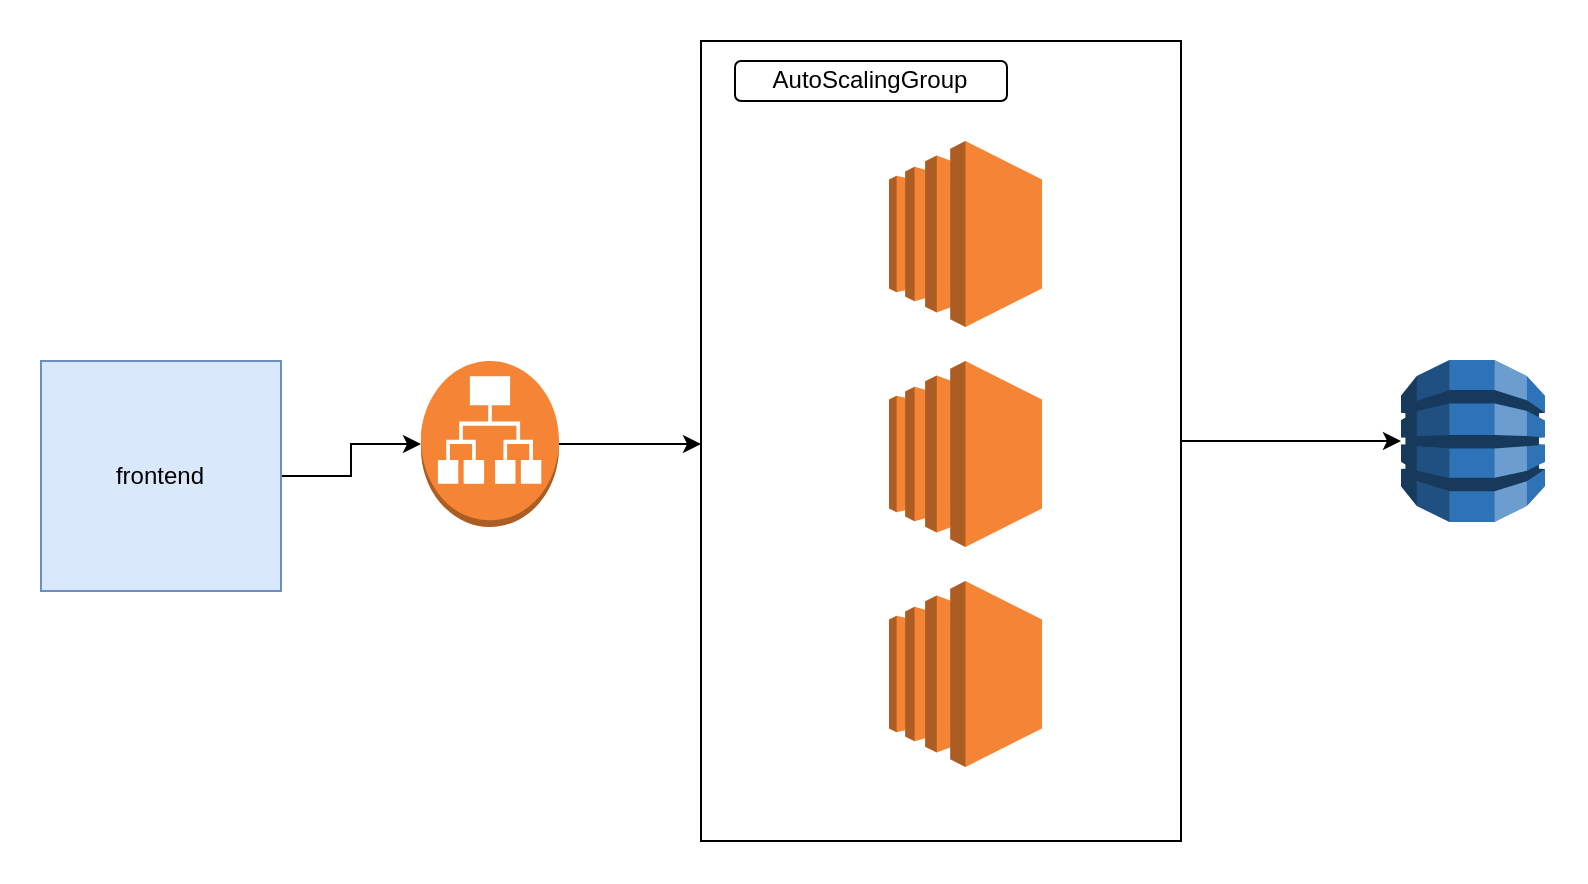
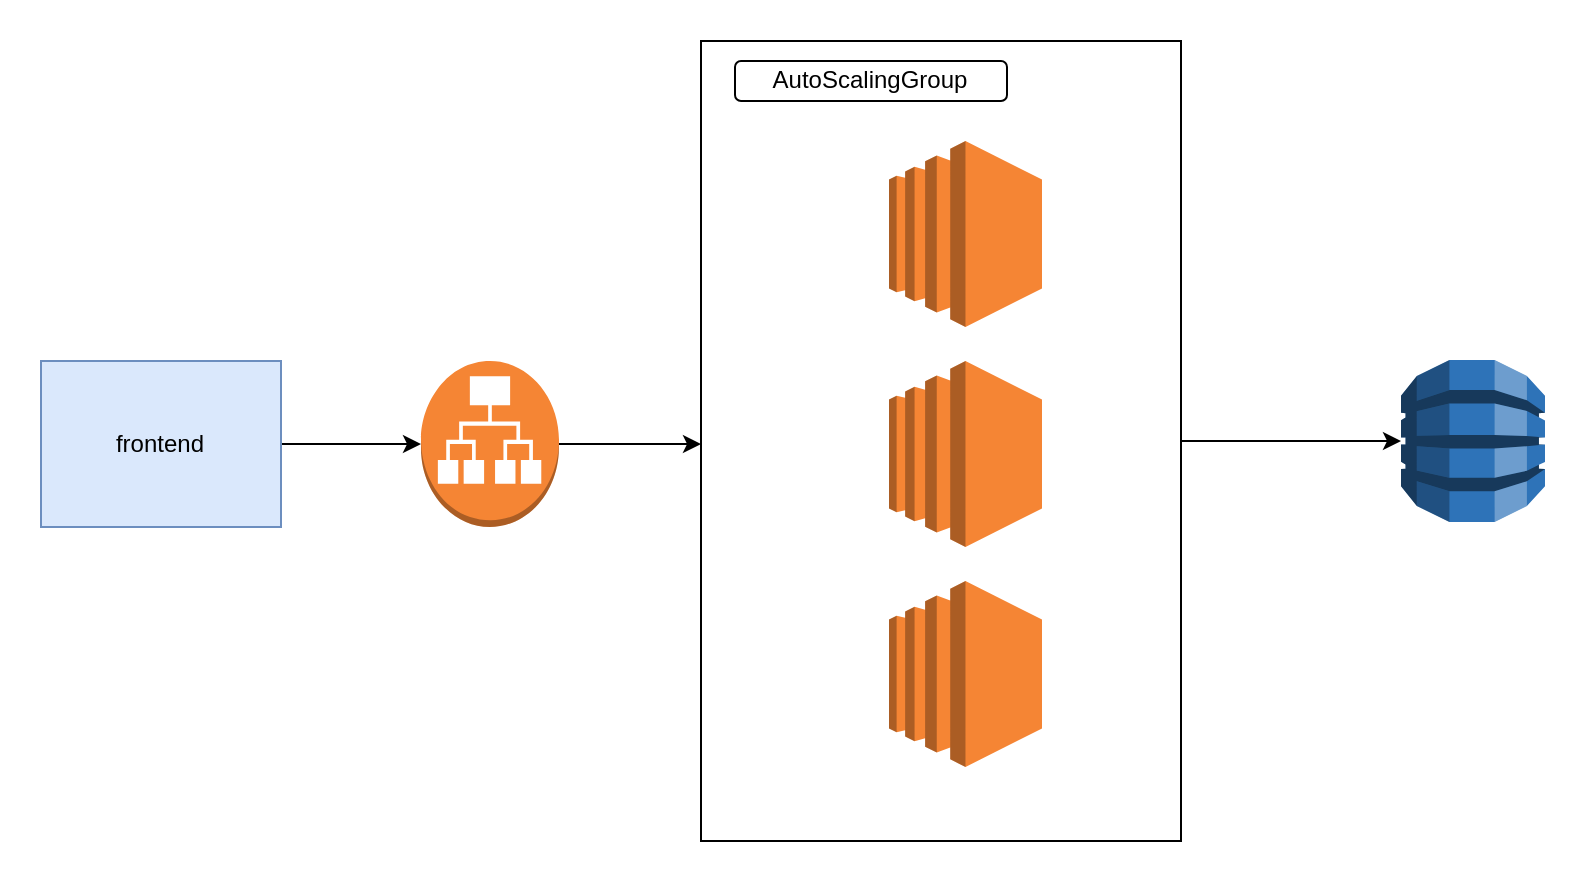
node "frontend": size 240x230 -> 240x166
